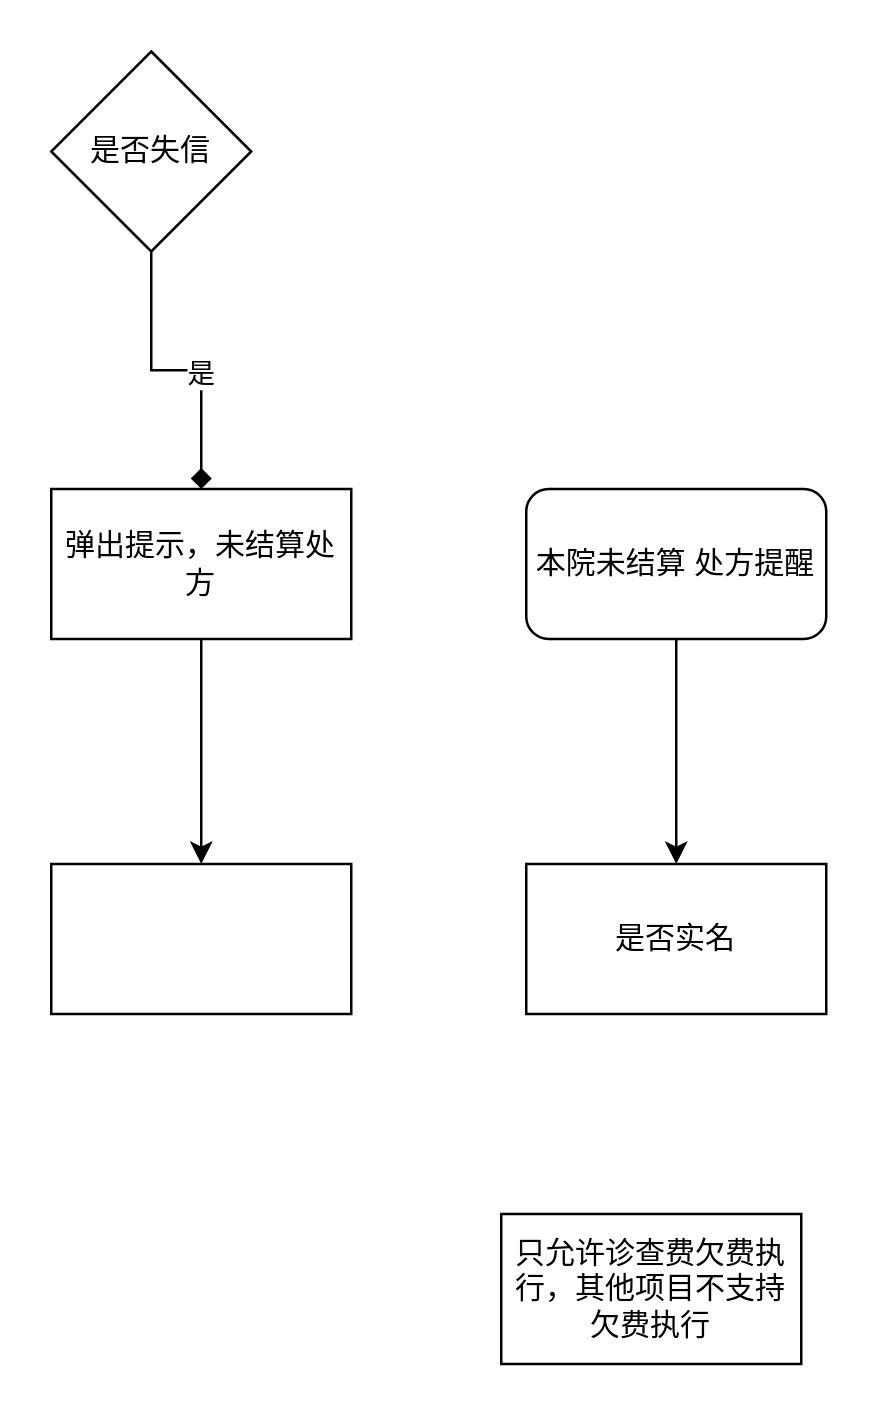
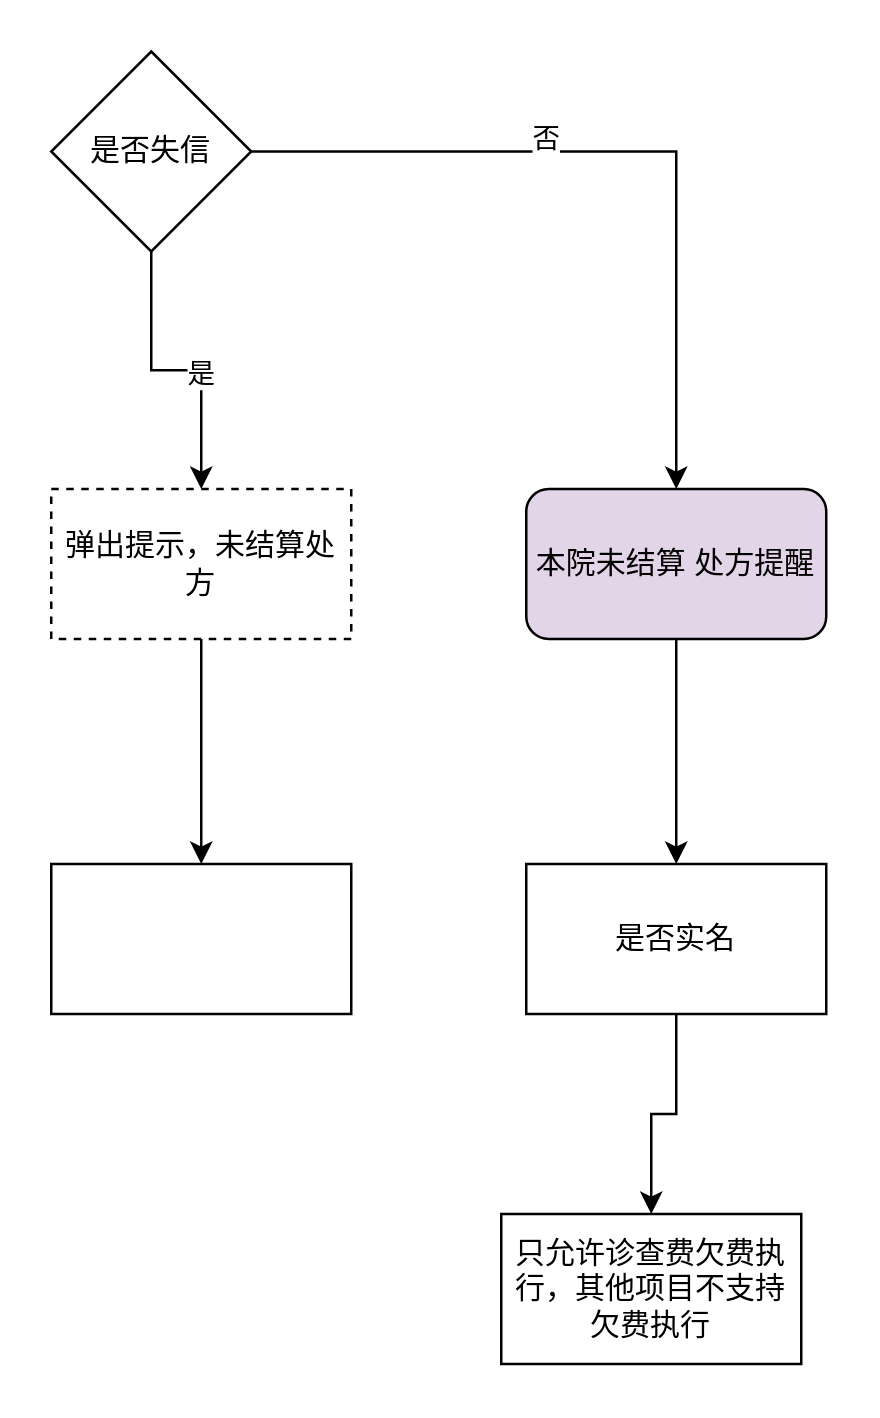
edge "是否失信" -> "本院未结算 处方提醒": added, label "否"
edge "是否失信" -> "弹出提示，未结算处方": arrowhead diamond -> classic
node "弹出提示，未结算处方": style solid -> dashed
node "本院未结算 处方提醒": fillcolor #ffffff -> #e1d5e7
edge "是否实名" -> "只允许诊查费欠费执行，其他项目不支持欠费执行": added
